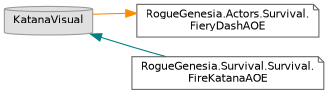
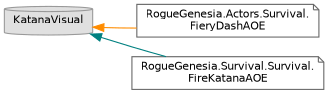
edge "KatanaVisual" -> "RogueGenesia.Actors.Survival. FieryDashAOE": reversed
